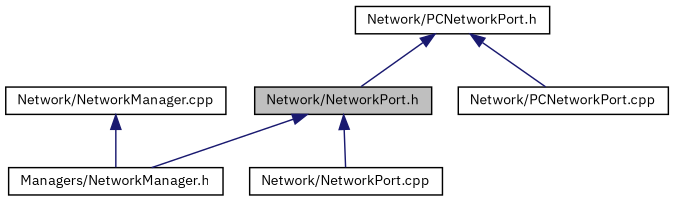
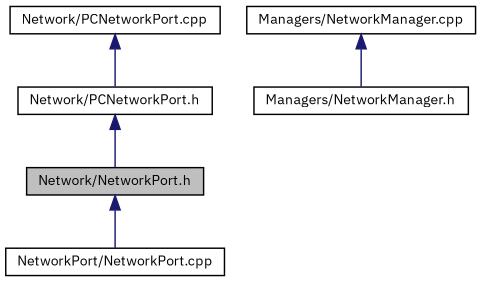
edge "Network/PCNetworkPort.cpp" -> "Network/PCNetworkPort.h": reversed
node "Network/NetworkManager.cpp": label "Network/NetworkManager.cpp" -> "Managers/NetworkManager.cpp"
edge "Managers/NetworkManager.h" -> "Network/NetworkPort.h": removed
node "Network/NetworkPort.cpp": label "Network/NetworkPort.cpp" -> "NetworkPort/NetworkPort.cpp"
